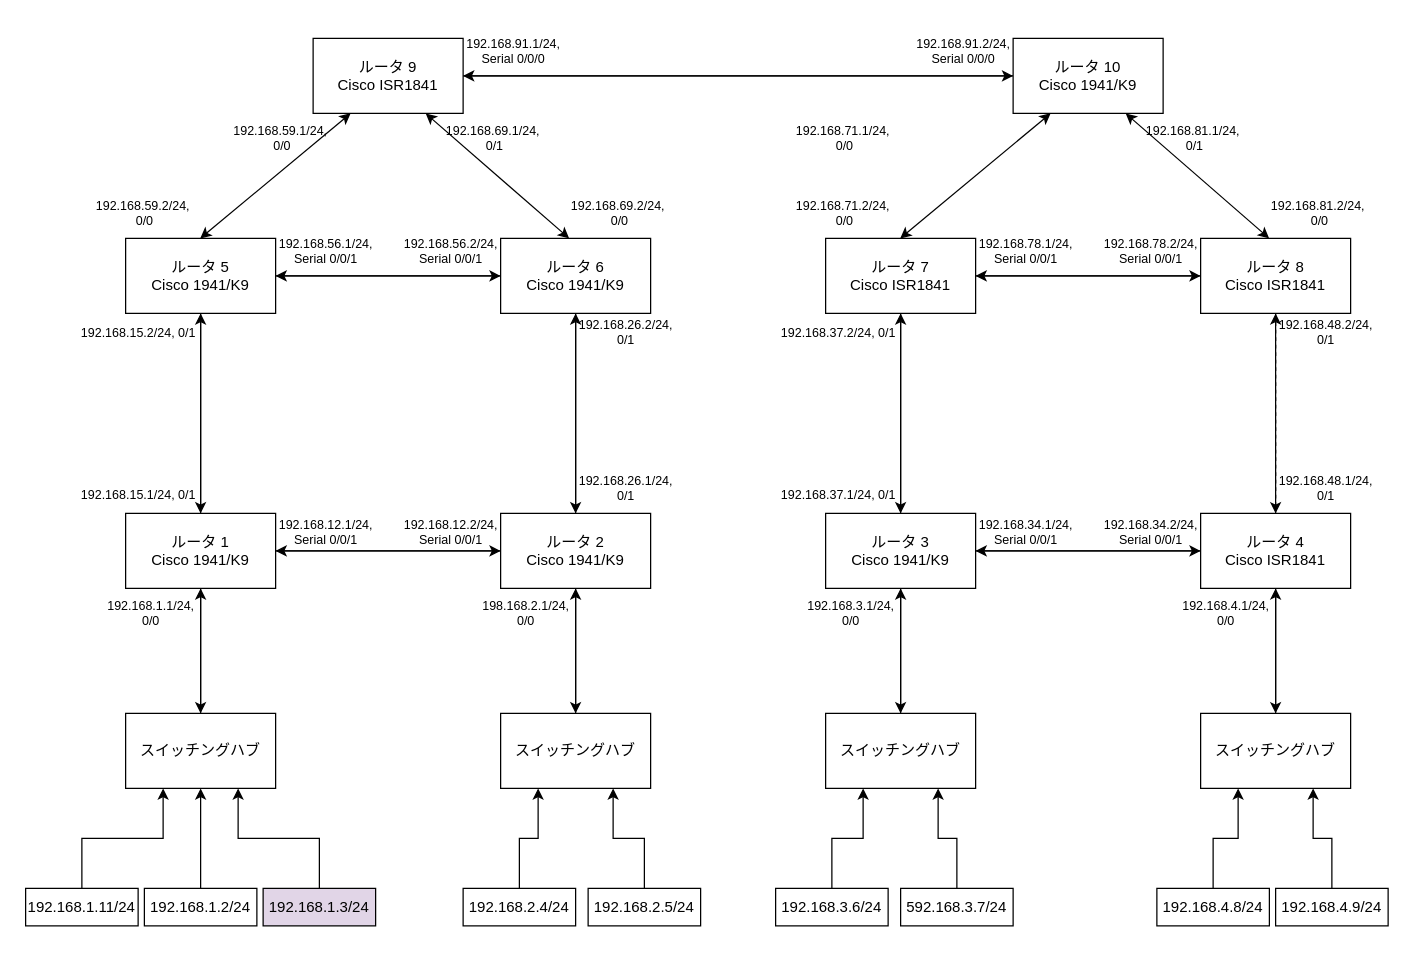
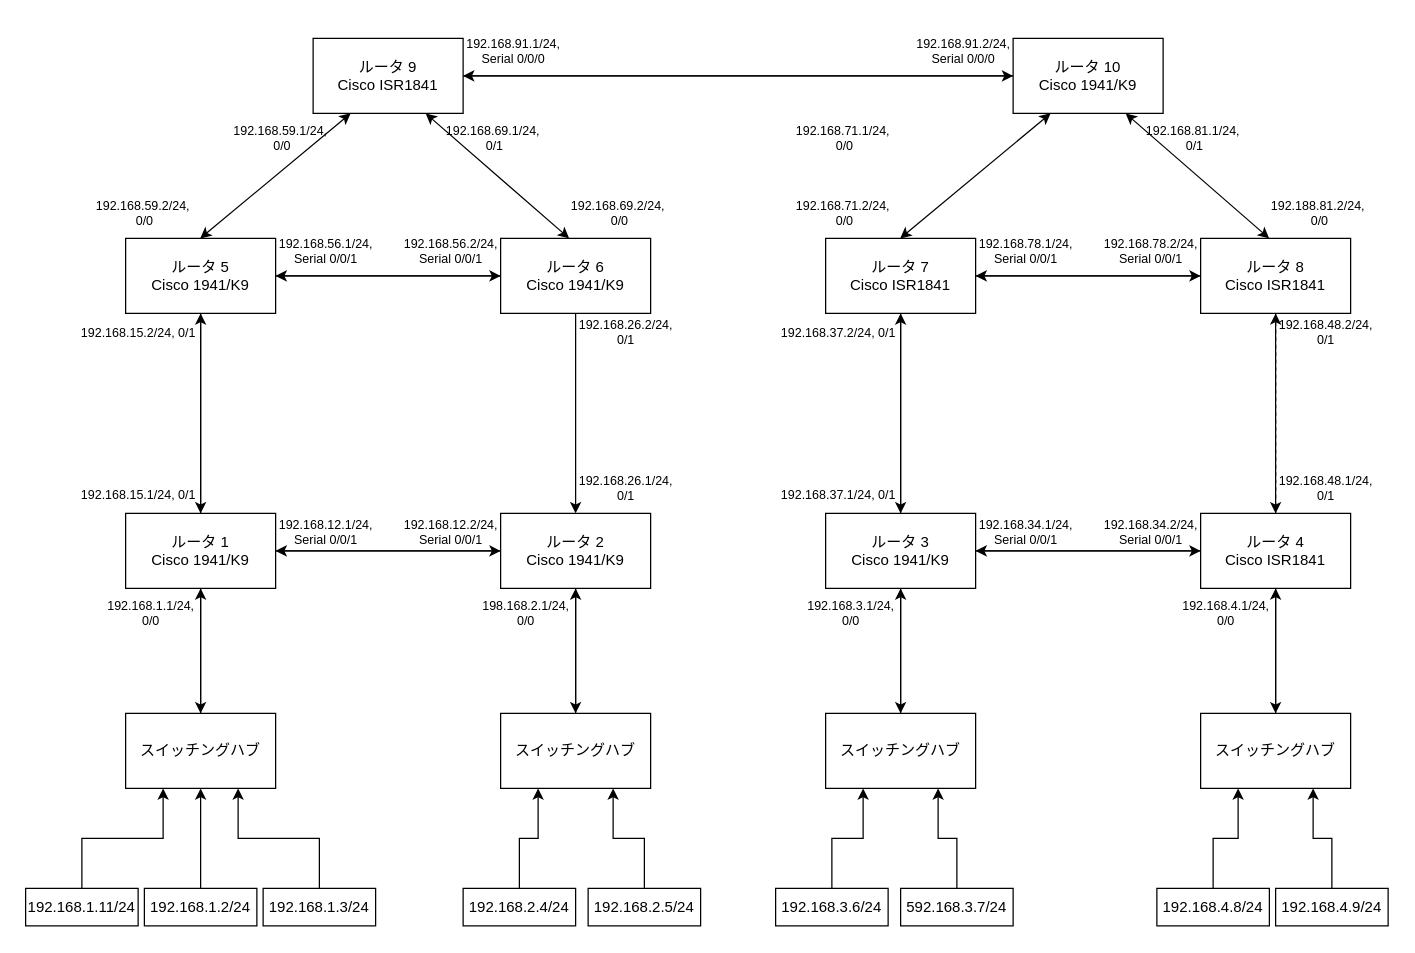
node "192.168.81.2/24, 0/0": label "192.168.81.2/24, 0/0" -> "192.188.81.2/24, 0/0"
edge "ルータ 2 Cisco 1941/K9" -> "ルータ 6 Cisco 1941/K9": removed
node "192.168.1.3/24": fillcolor #e1d5e7 -> #ffffff
